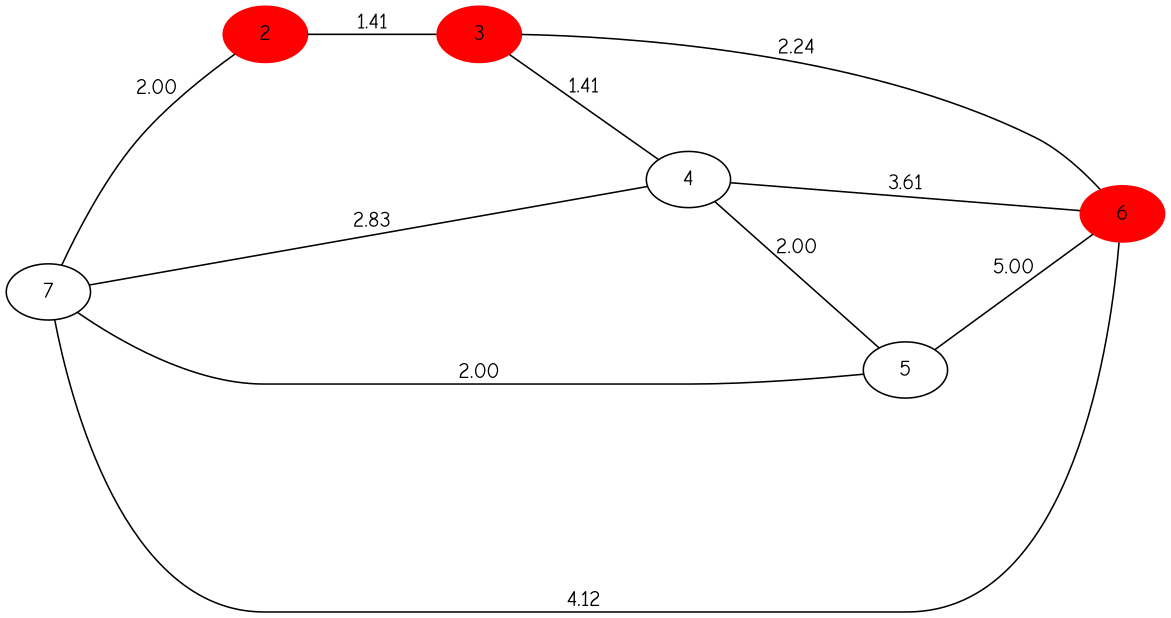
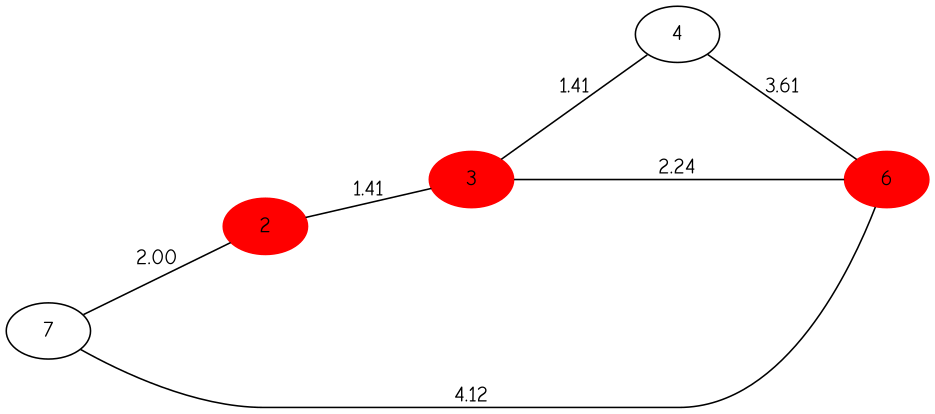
edge "4" -- "7": removed, label "2.83"
node "5": removed
